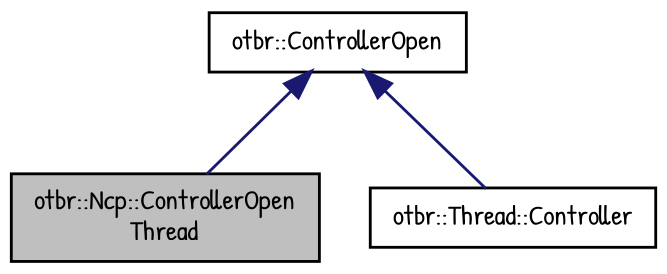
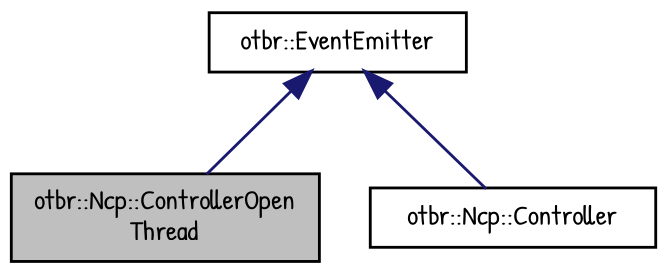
node "otbr::ControllerOpen": label "otbr::ControllerOpen" -> "otbr::EventEmitter"
node "otbr::Thread::Controller": label "otbr::Thread::Controller" -> "otbr::Ncp::Controller"
